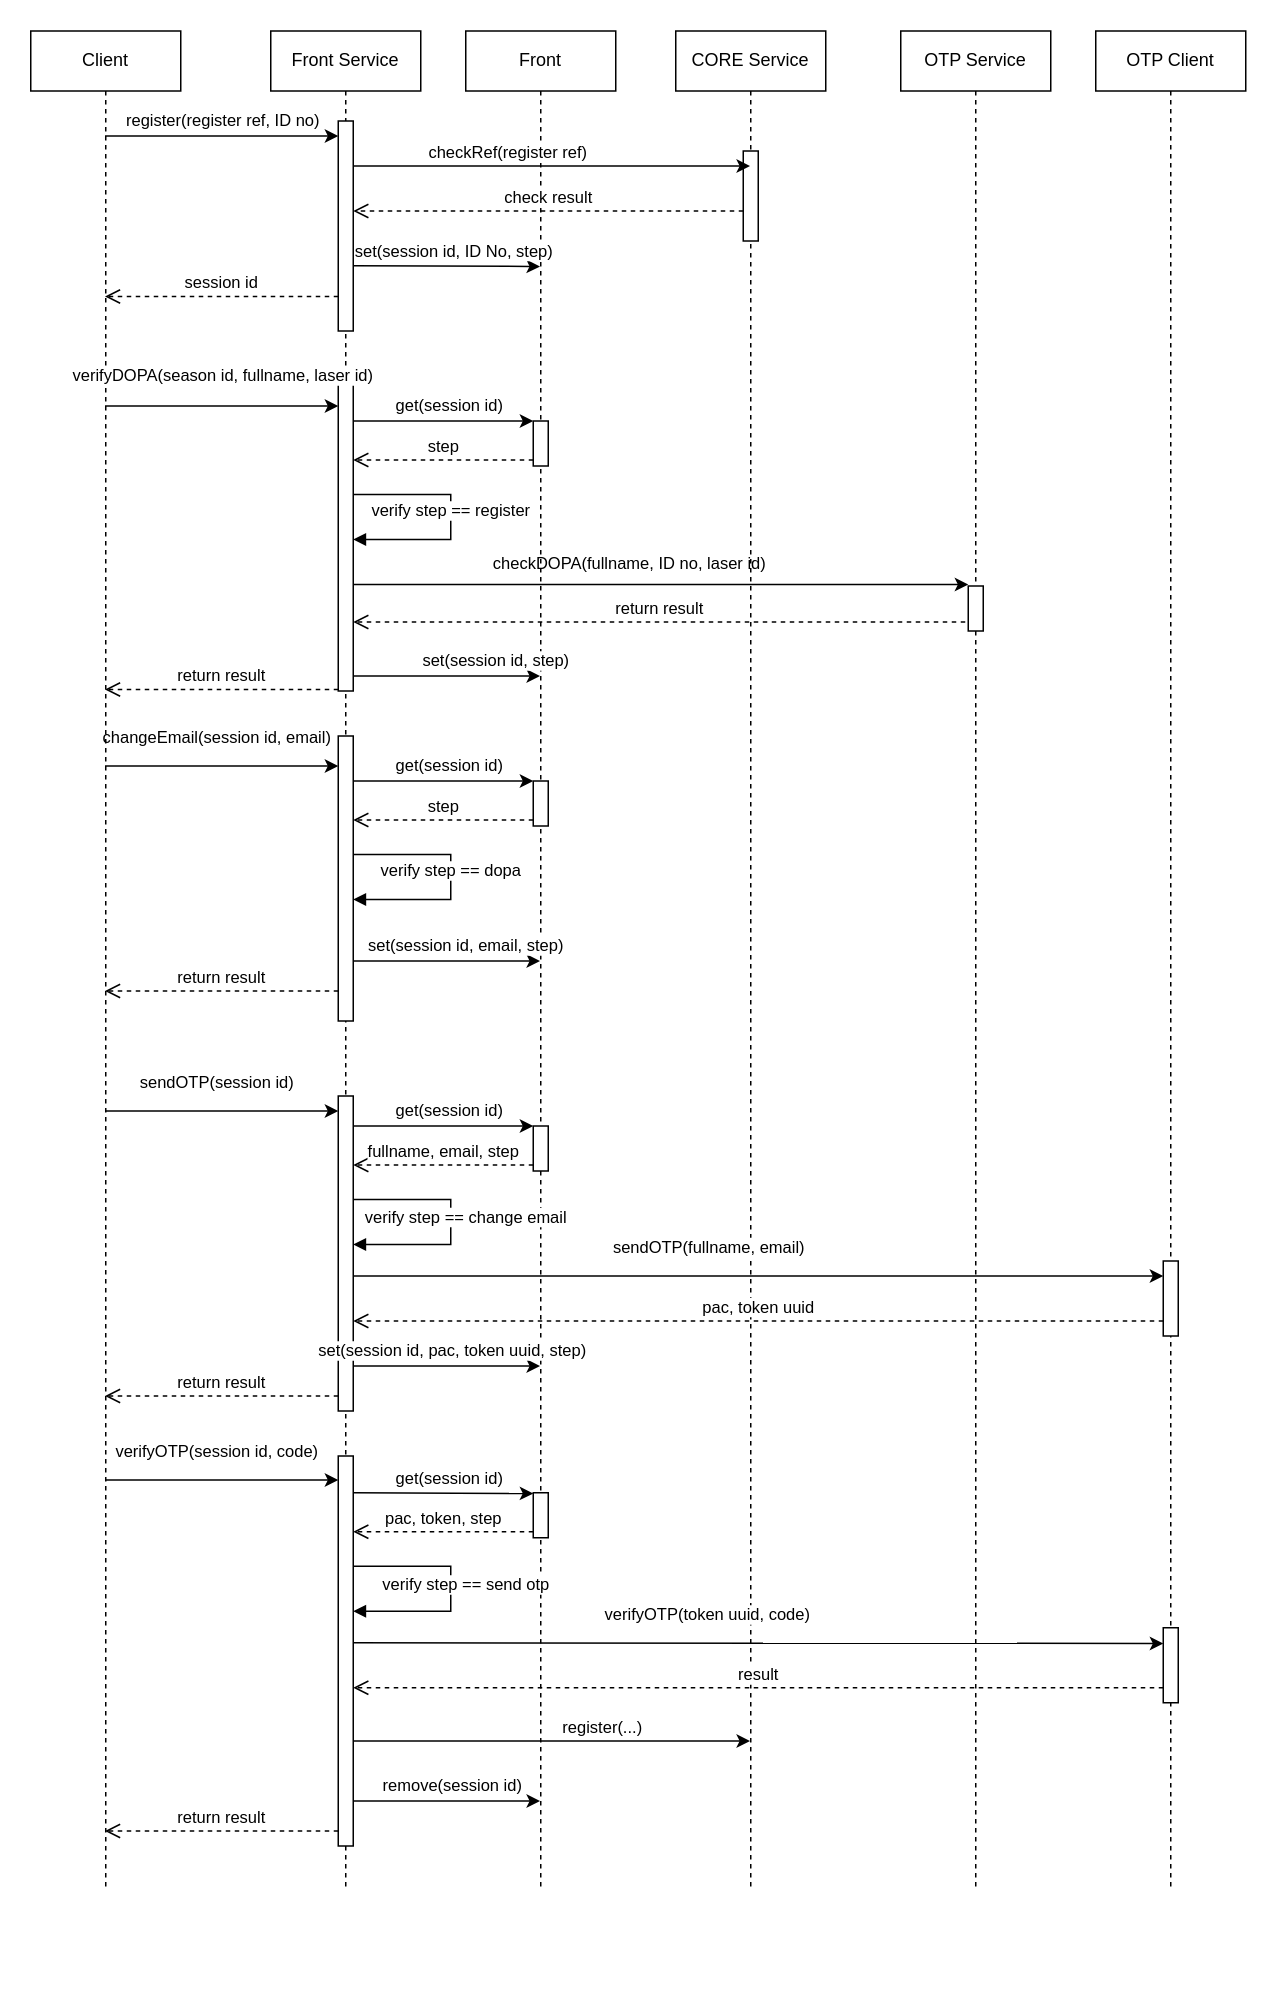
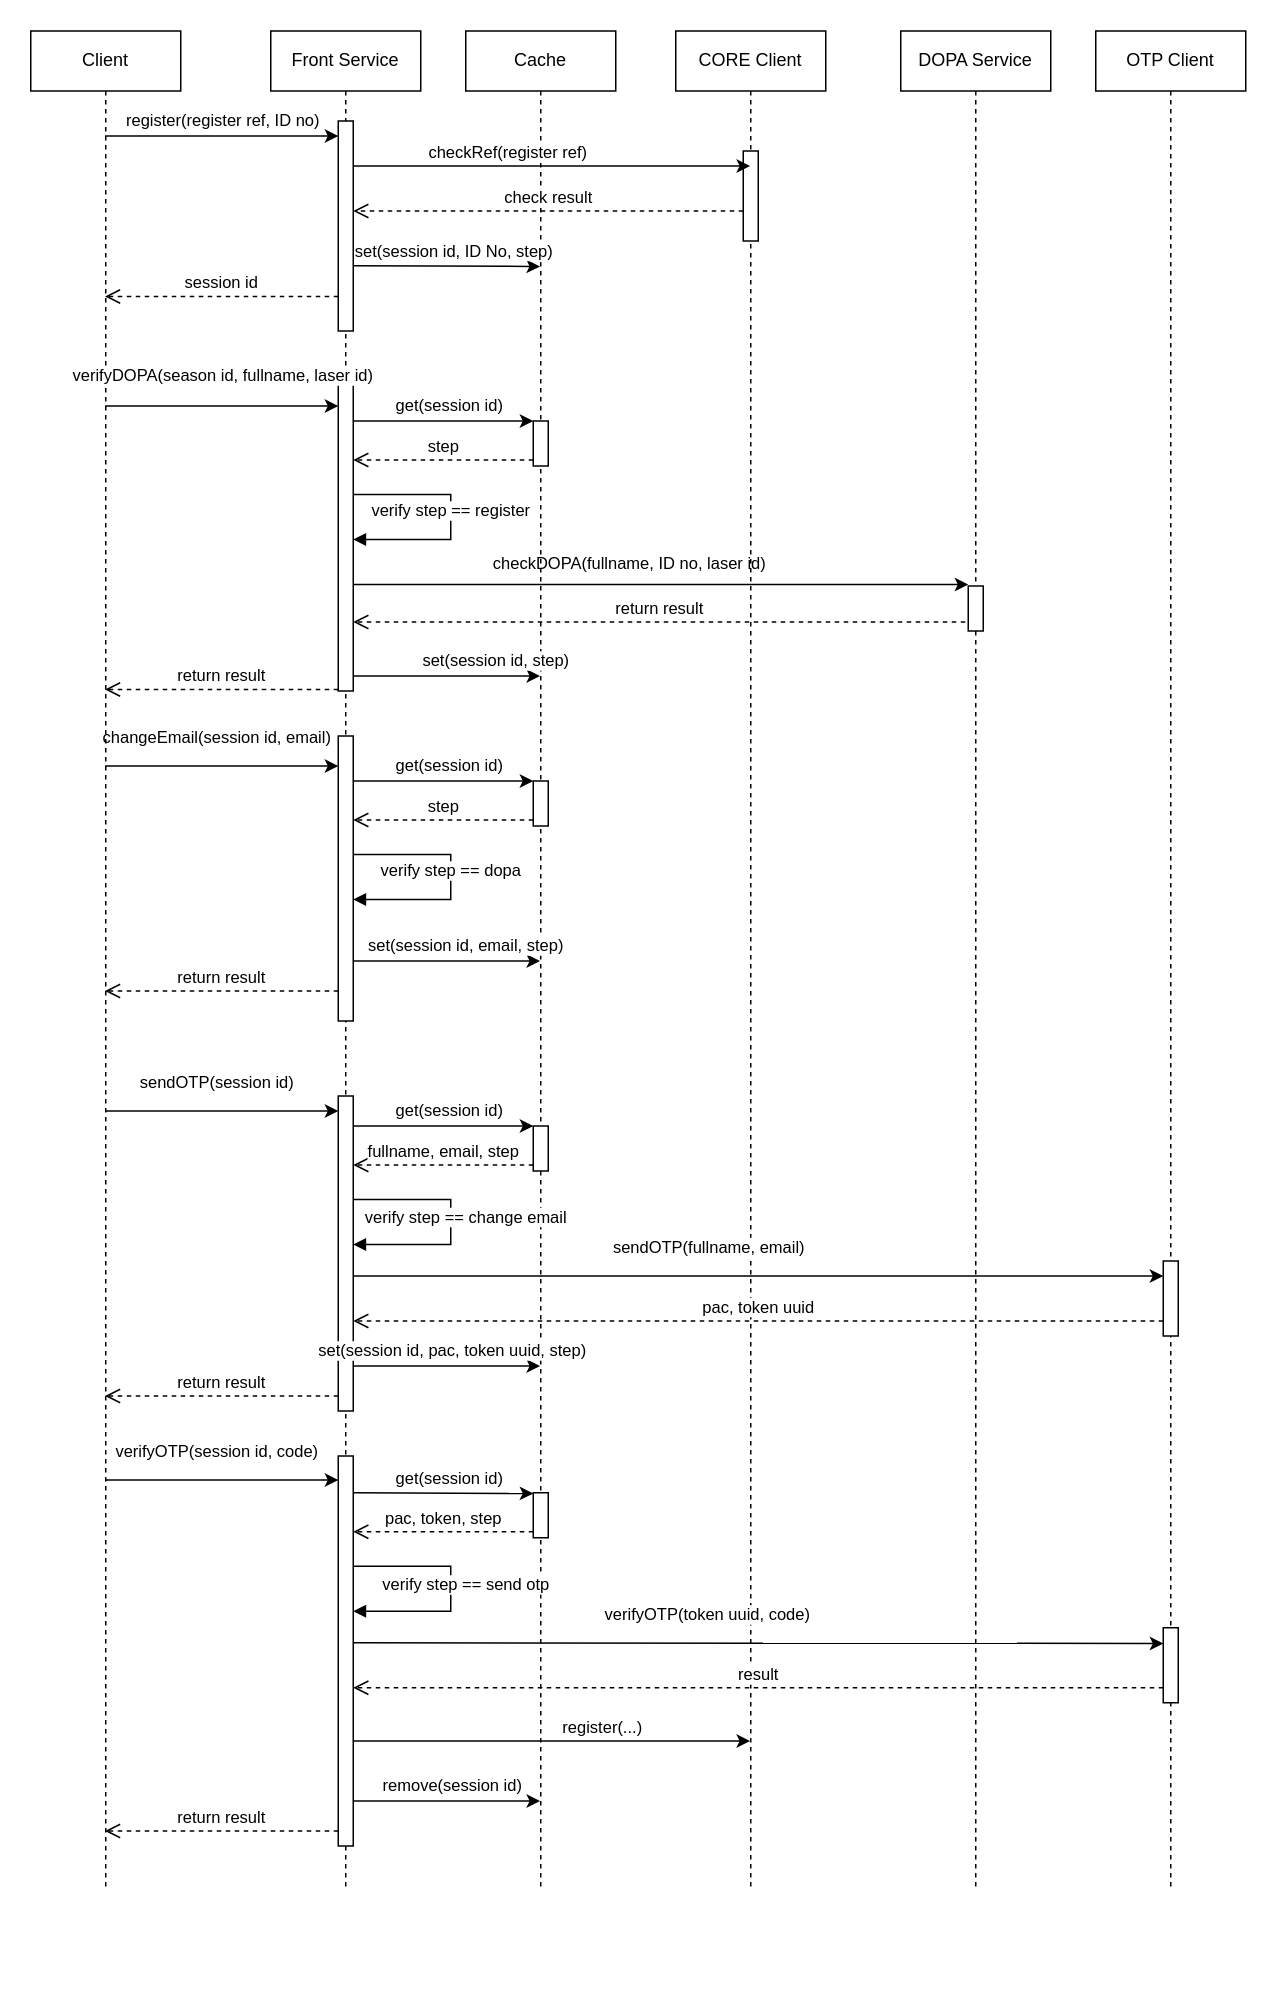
node "Front": label "Front" -> "Cache"
node "CORE Service": label "CORE Service" -> "CORE Client"
node "OTP Service": label "OTP Service" -> "DOPA Service"
